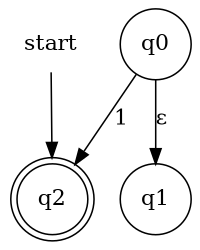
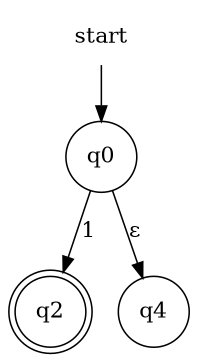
edge "start" -> "q2": now "start" -> "q0"
node "q1": label "q1" -> "q4"
